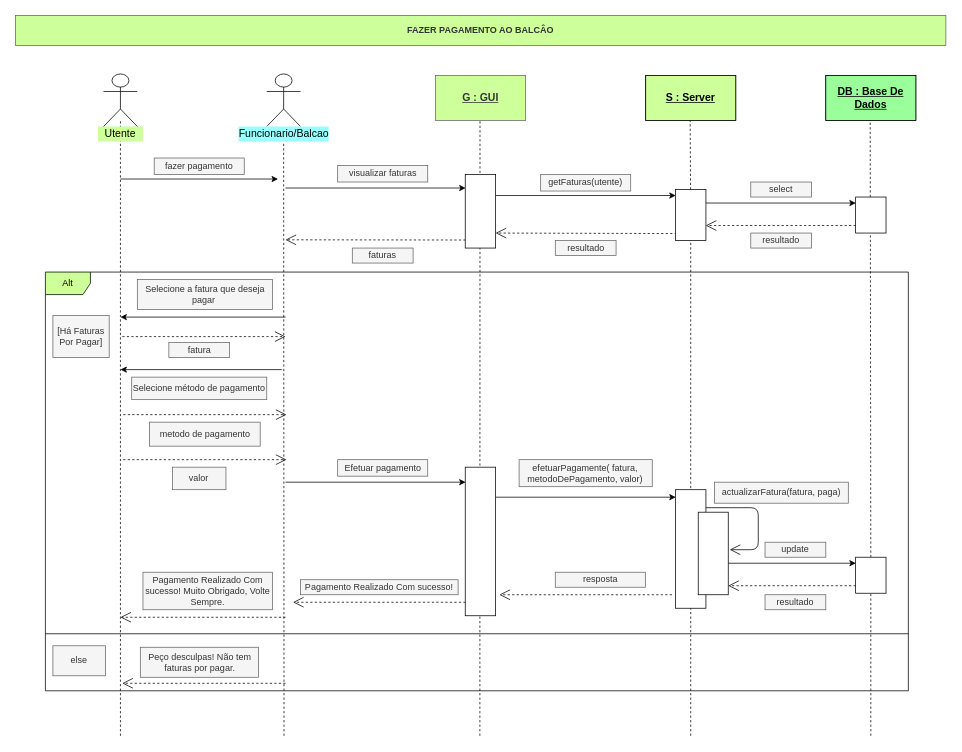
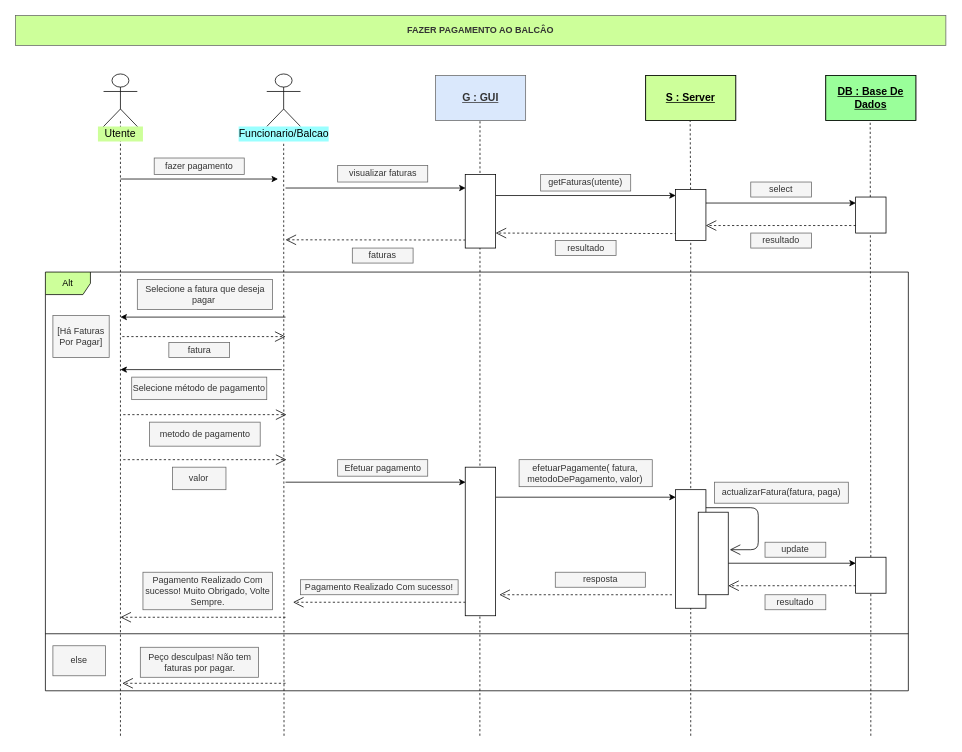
node "G : GUI": fillcolor #cdff9a -> #dae8fc
